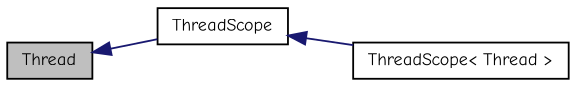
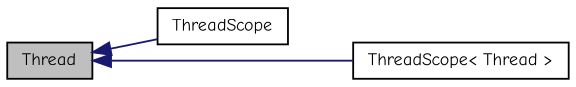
edge "ThreadScope< Thread >" -> "ThreadScope": now "ThreadScope< Thread >" -> "Thread"
